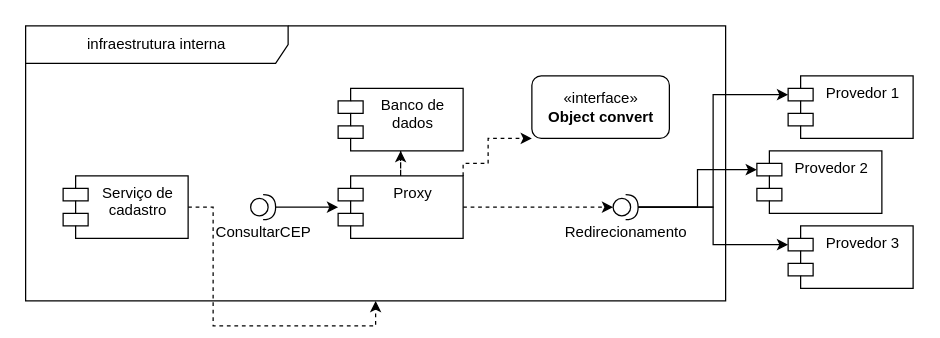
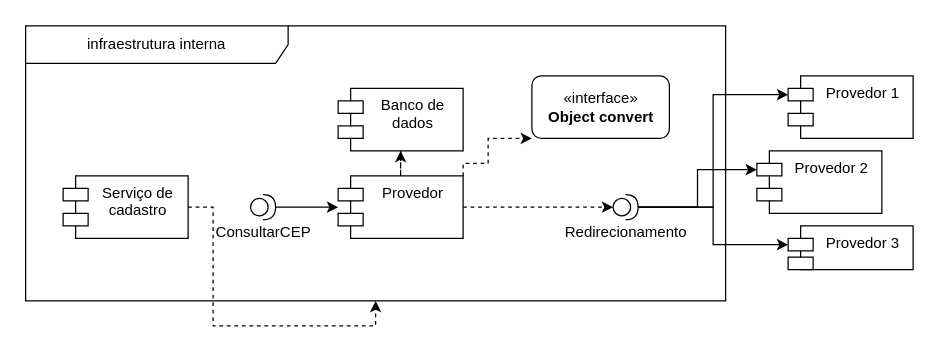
node "Proxy": label "Proxy" -> "Provedor"
node "Provedor 3": size 125x63 -> 125x44
